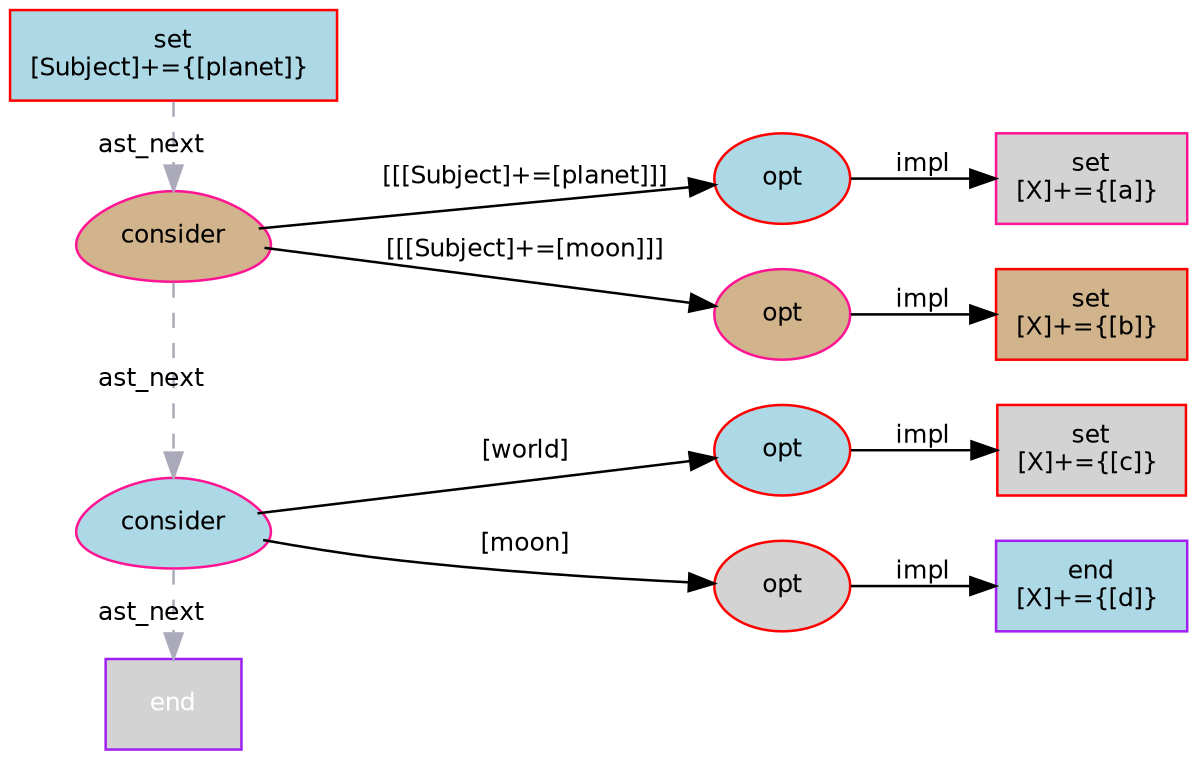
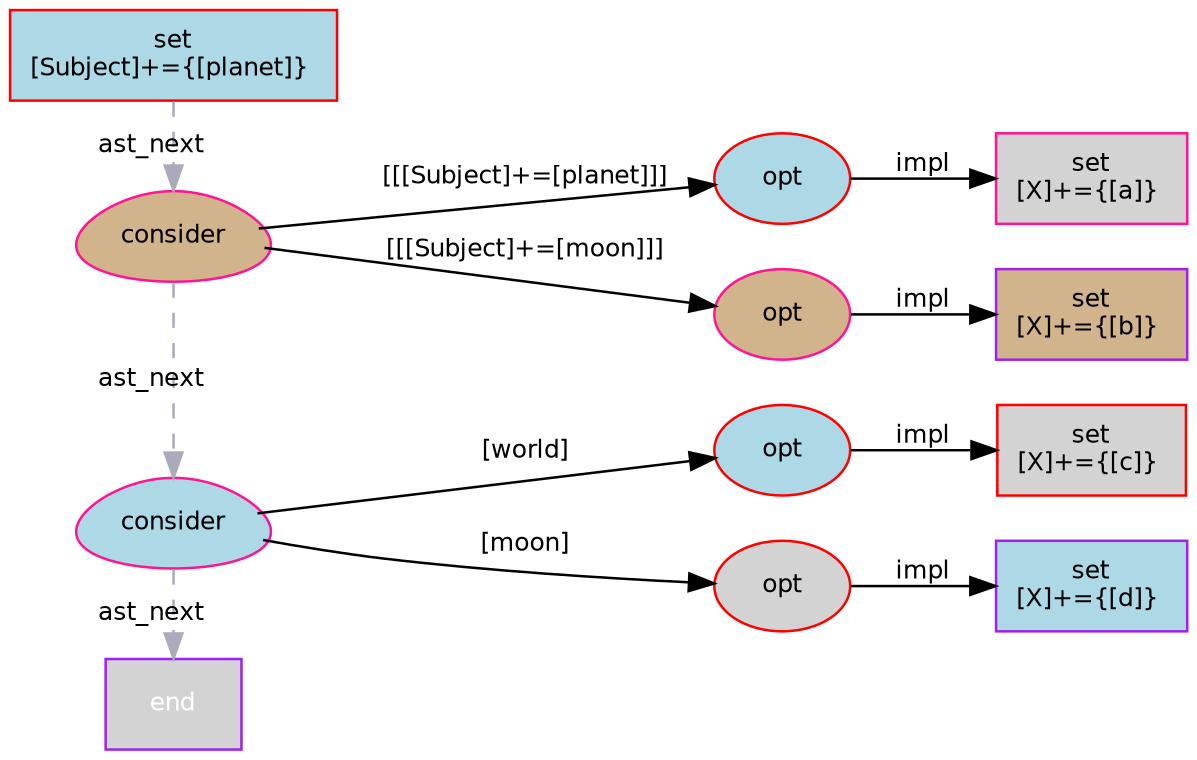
node "set [X]+={[b]}": color red -> purple
node "end [X]+={[d]}": label "end [X]+={[d]}" -> "set [X]+={[d]}"
